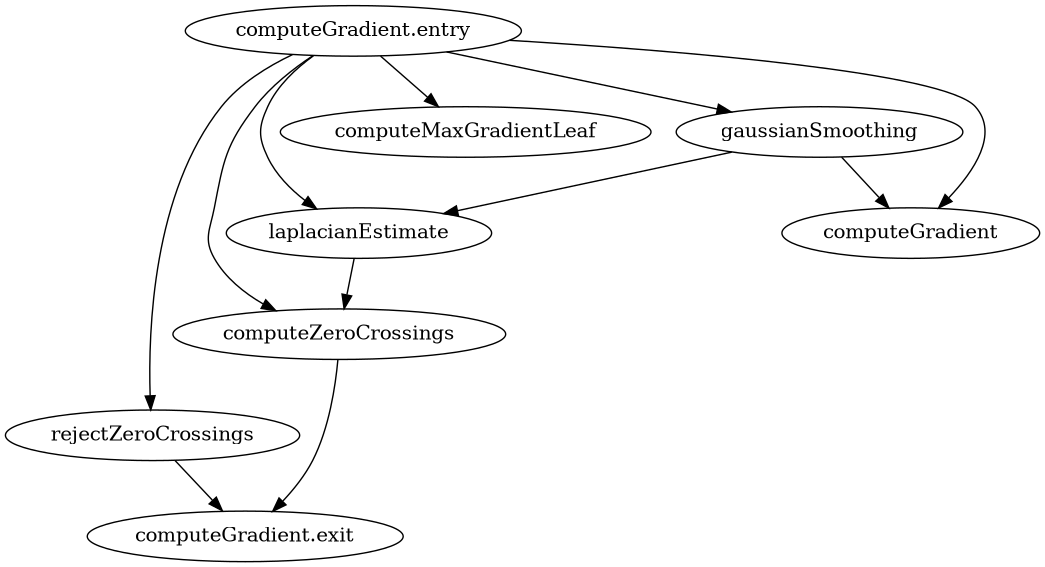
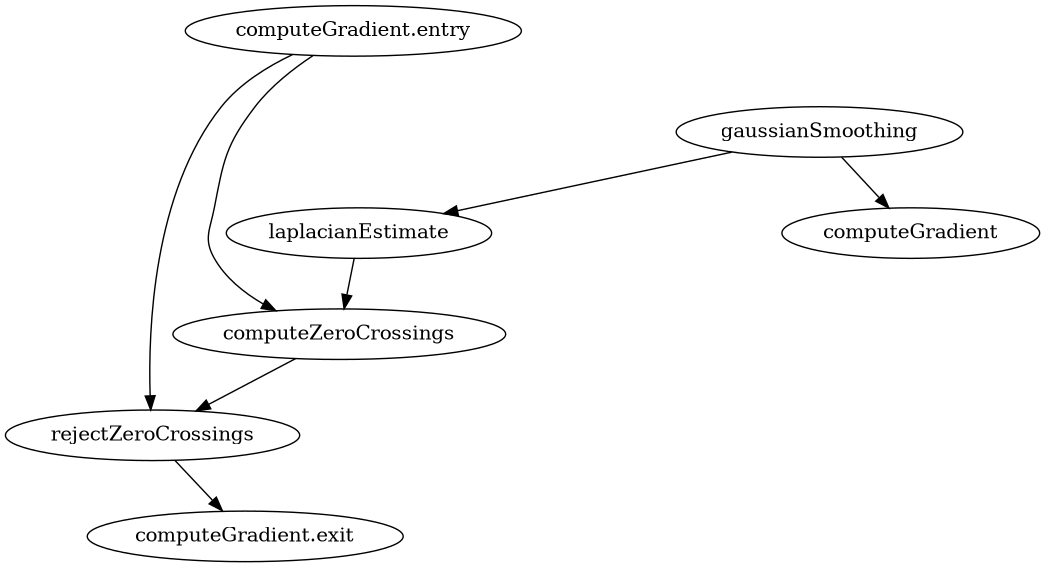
edge "computeGradient.entry" -> "computeGradient": removed
edge "computeGradient.entry" -> "gaussianSmoothing": removed
edge "computeGradient.entry" -> "laplacianEstimate": removed
node "computeMaxGradientLeaf": removed
edge "computeZeroCrossings" -> "computeGradient.exit": now "computeZeroCrossings" -> "rejectZeroCrossings"
